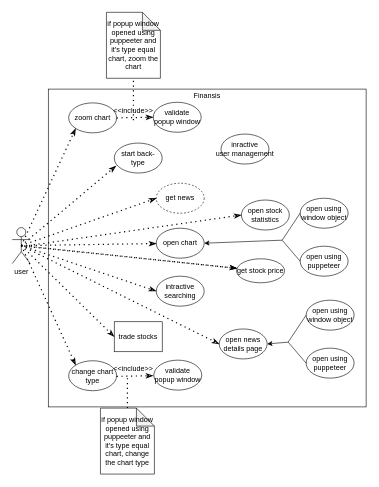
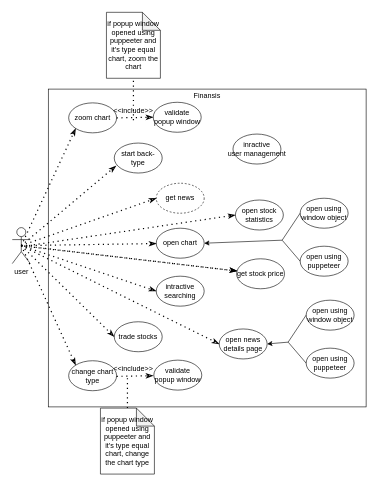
node "inractive user management": moved (245, 149) -> (257, 149)
node "open stock statistics": moved (266, 215) -> (260, 215)
node "get stock price": size 48x24 -> 48x30
node "trade stocks": shape rectangle -> ellipse
